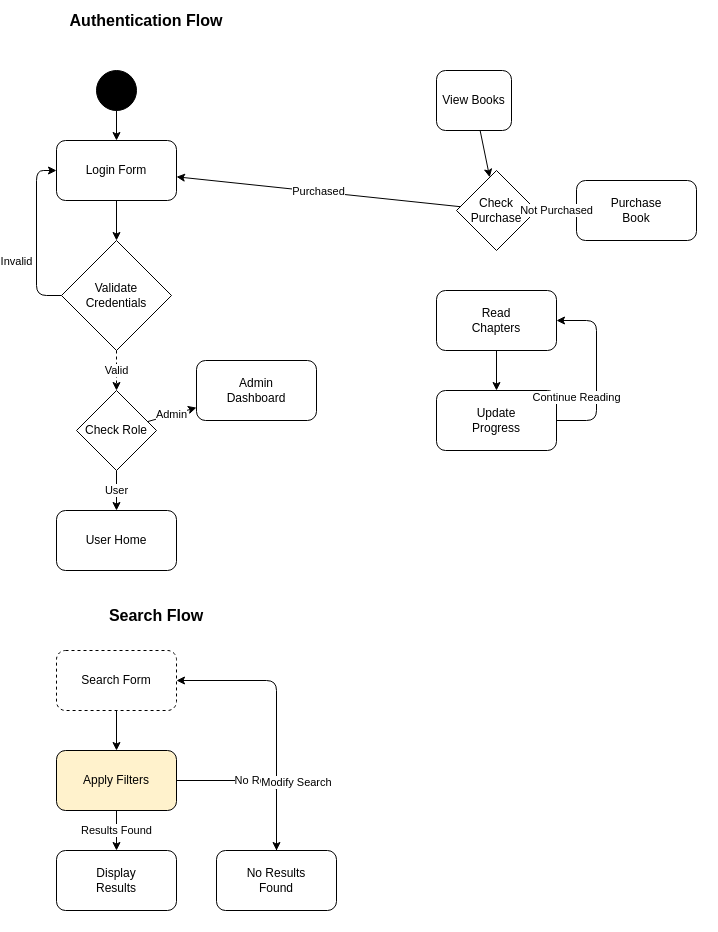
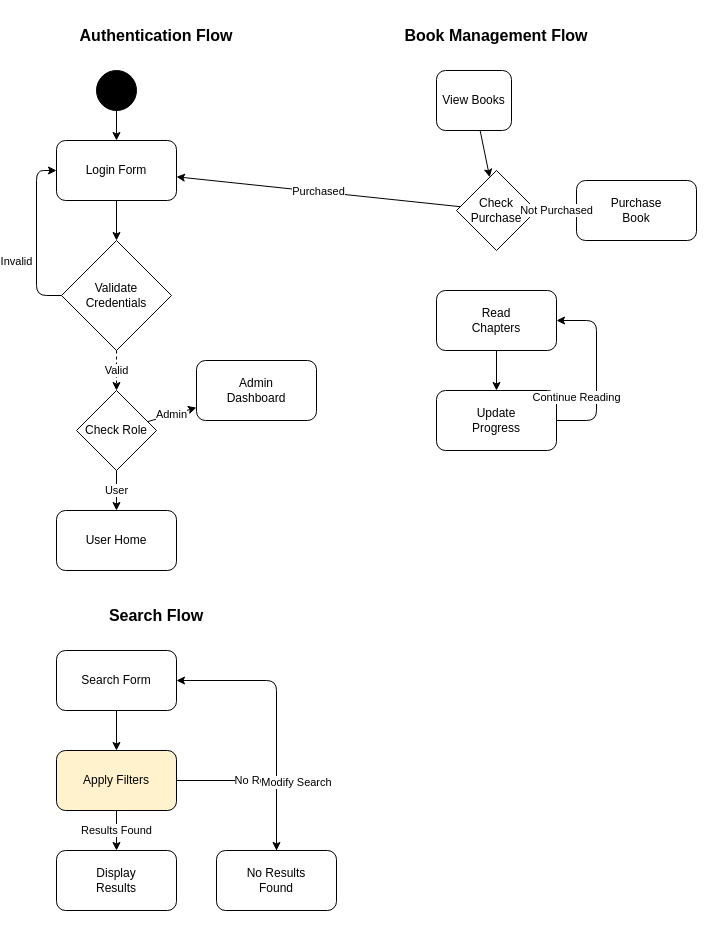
node "Authentication Flow": moved (147, 21) -> (157, 36)
node "Book Management Flow": added
node "Search Form": style dashed -> solid
